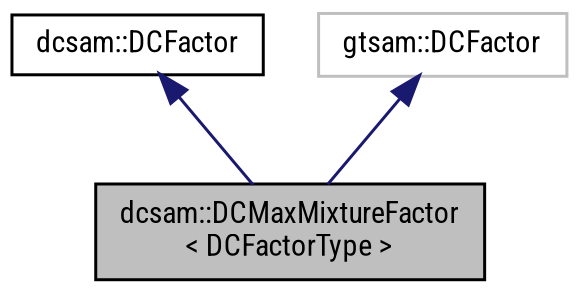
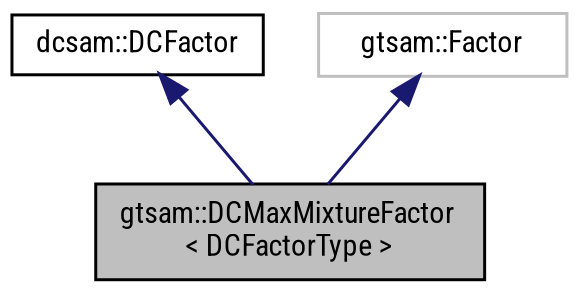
node "gtsam::DCFactor": label "gtsam::DCFactor" -> "gtsam::Factor"
node "dcsam::DCMaxMixtureFactor < DCFactorType >": label "dcsam::DCMaxMixtureFactor < DCFactorType >" -> "gtsam::DCMaxMixtureFactor < DCFactorType >"
